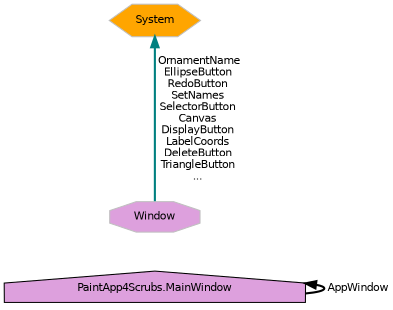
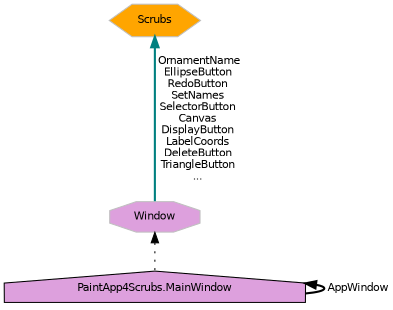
node "System": label "System" -> "Scrubs"
edge "PaintApp4Scrubs.MainWindow" -> "Window": added
